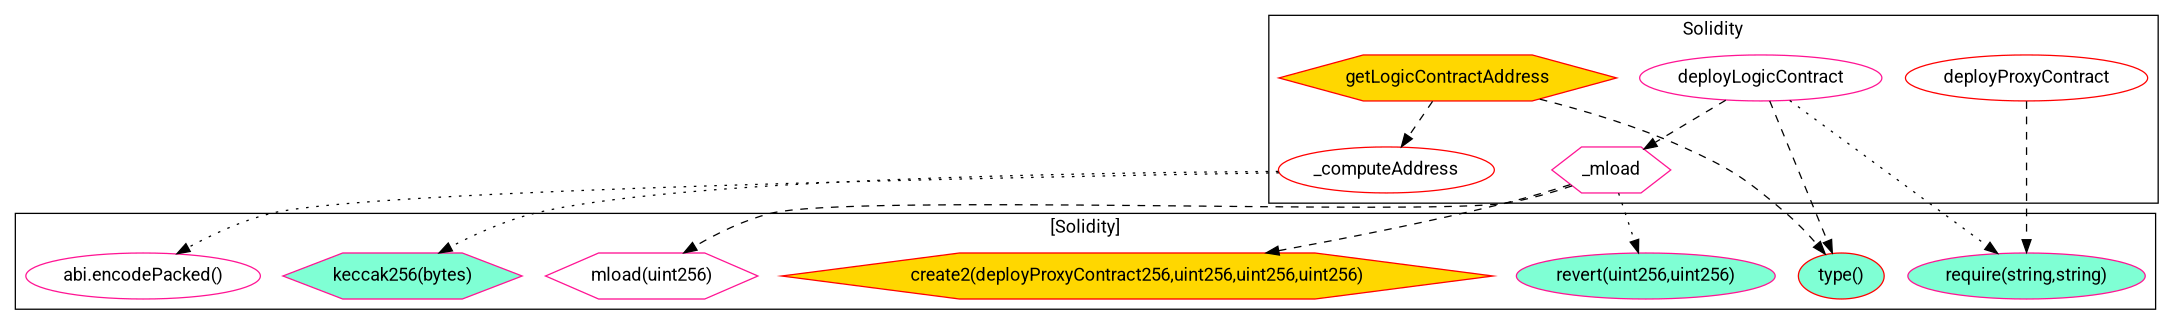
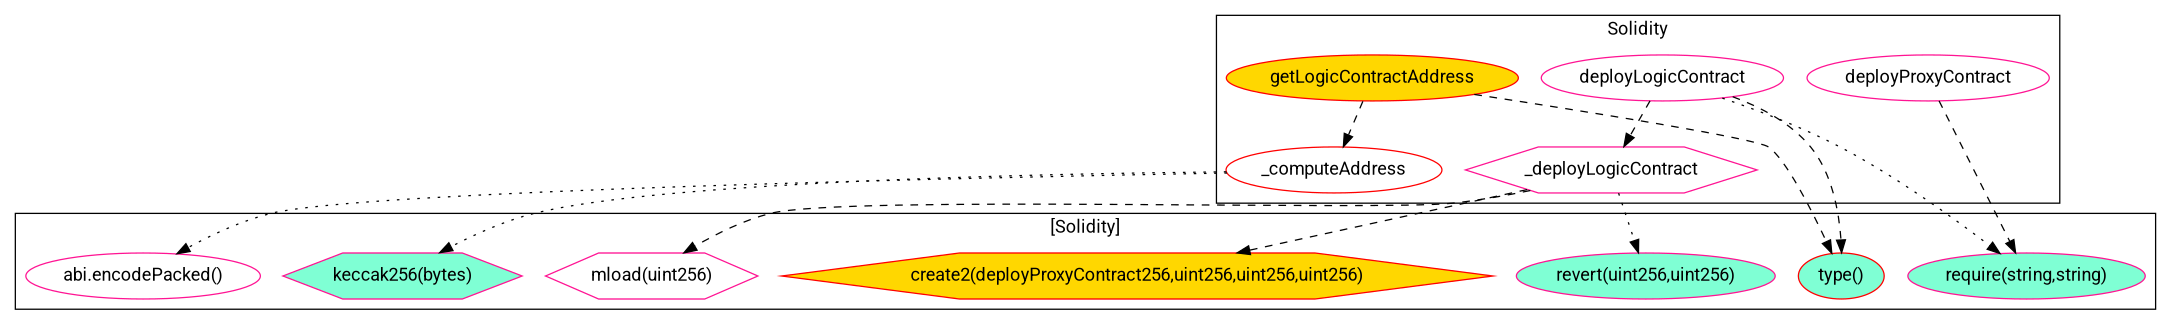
node "getLogicContractAddress": shape hexagon -> ellipse
node "deployProxyContract": color red -> deeppink
node "_mload": label "_mload" -> "_deployLogicContract"
